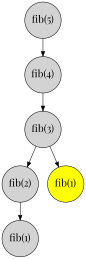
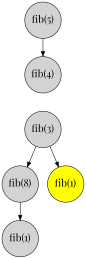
edge "fib(4)" -> "fib(3)": removed
node "fib(2)": label "fib(2)" -> "fib(8)"
